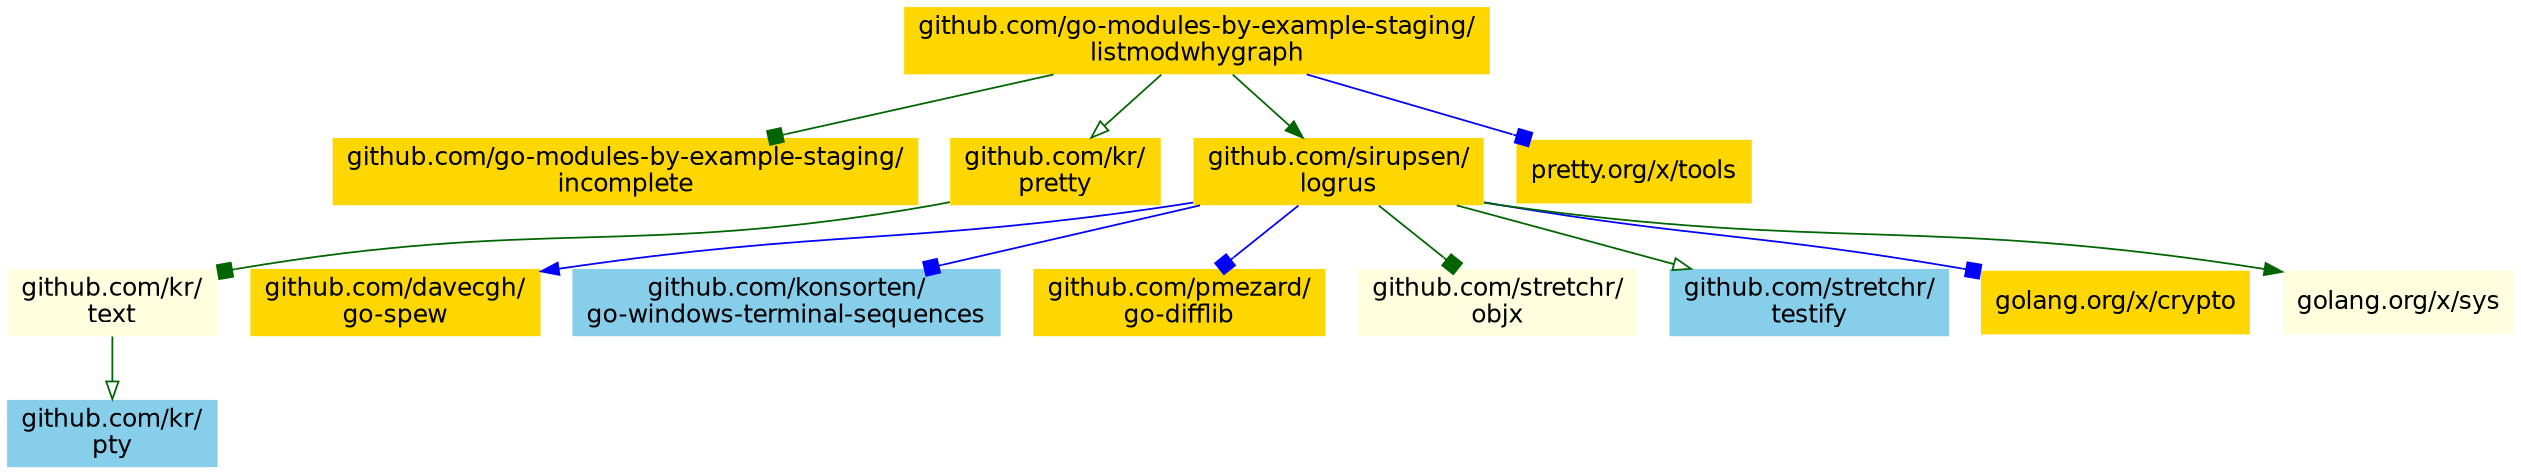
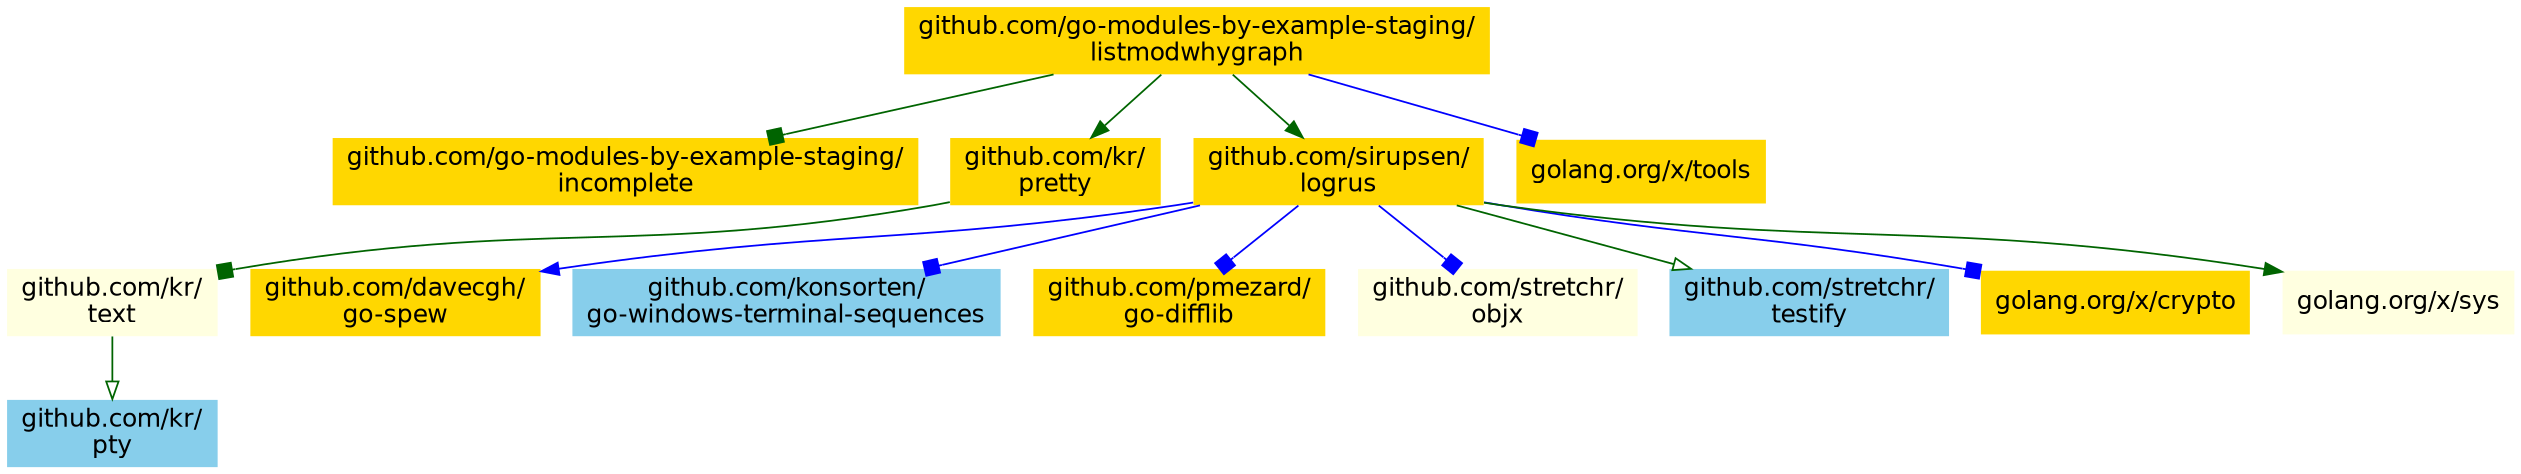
edge "github.com/go-modules-by-example-staging/ listmodwhygraph" -> "github.com/kr/ pretty": arrowhead onormal -> normal
node "pretty.org/x/tools": label "pretty.org/x/tools" -> "golang.org/x/tools"
edge "github.com/sirupsen/ logrus" -> "github.com/stretchr/ objx": color darkgreen -> blue
